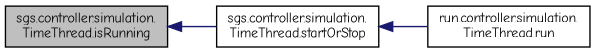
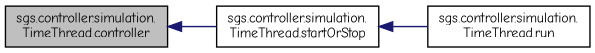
node "sgs.controller.simulation. TimeThread.isRunning": label "sgs.controller.simulation. TimeThread.isRunning" -> "sgs.controller.simulation. TimeThread.controller"
node "run.controller.simulation. TimeThread.run": label "run.controller.simulation. TimeThread.run" -> "sgs.controller.simulation. TimeThread.run"
